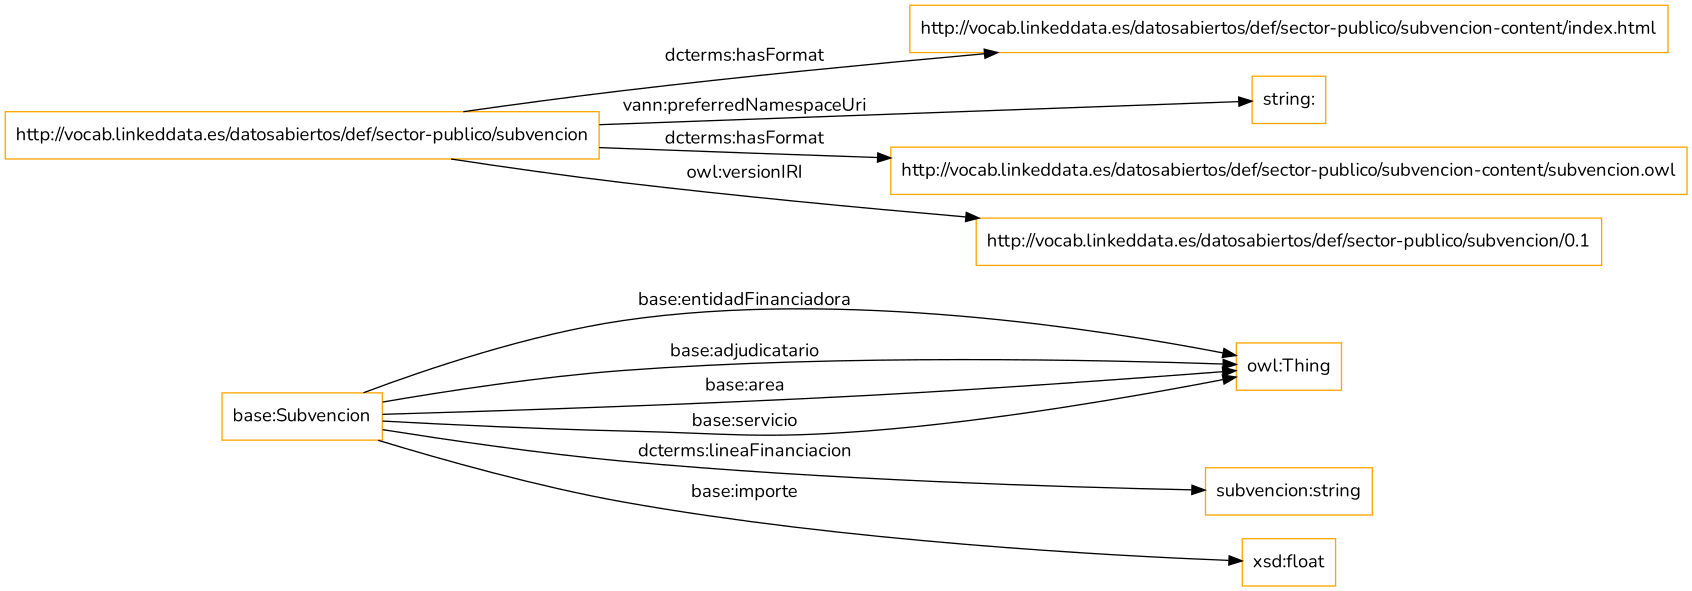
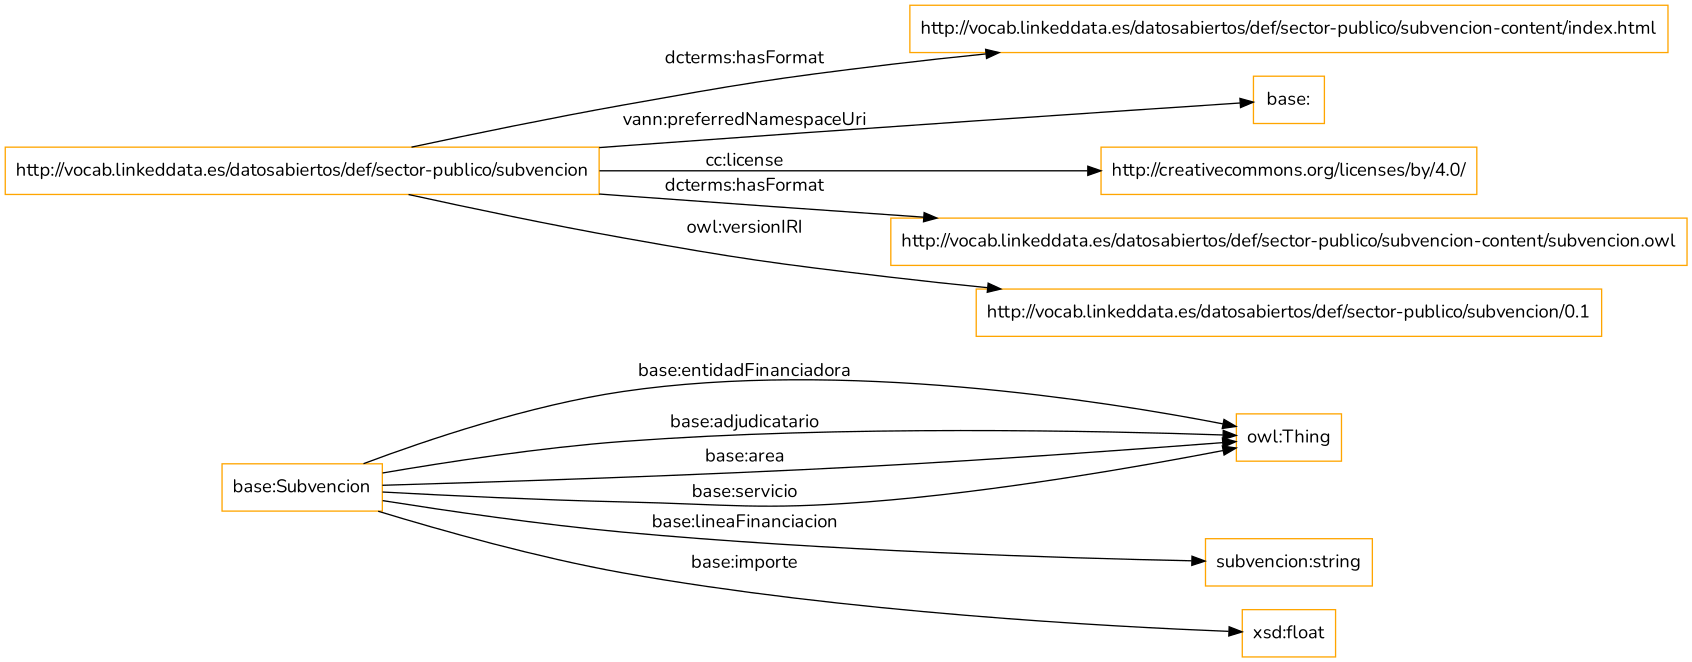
node "string:": label "string:" -> "base:"
node "http://creativecommons.org/licenses/by/4.0/": added
edge "base:Subvencion" -> "subvencion:string": label "dcterms:lineaFinanciacion" -> "base:lineaFinanciacion"
